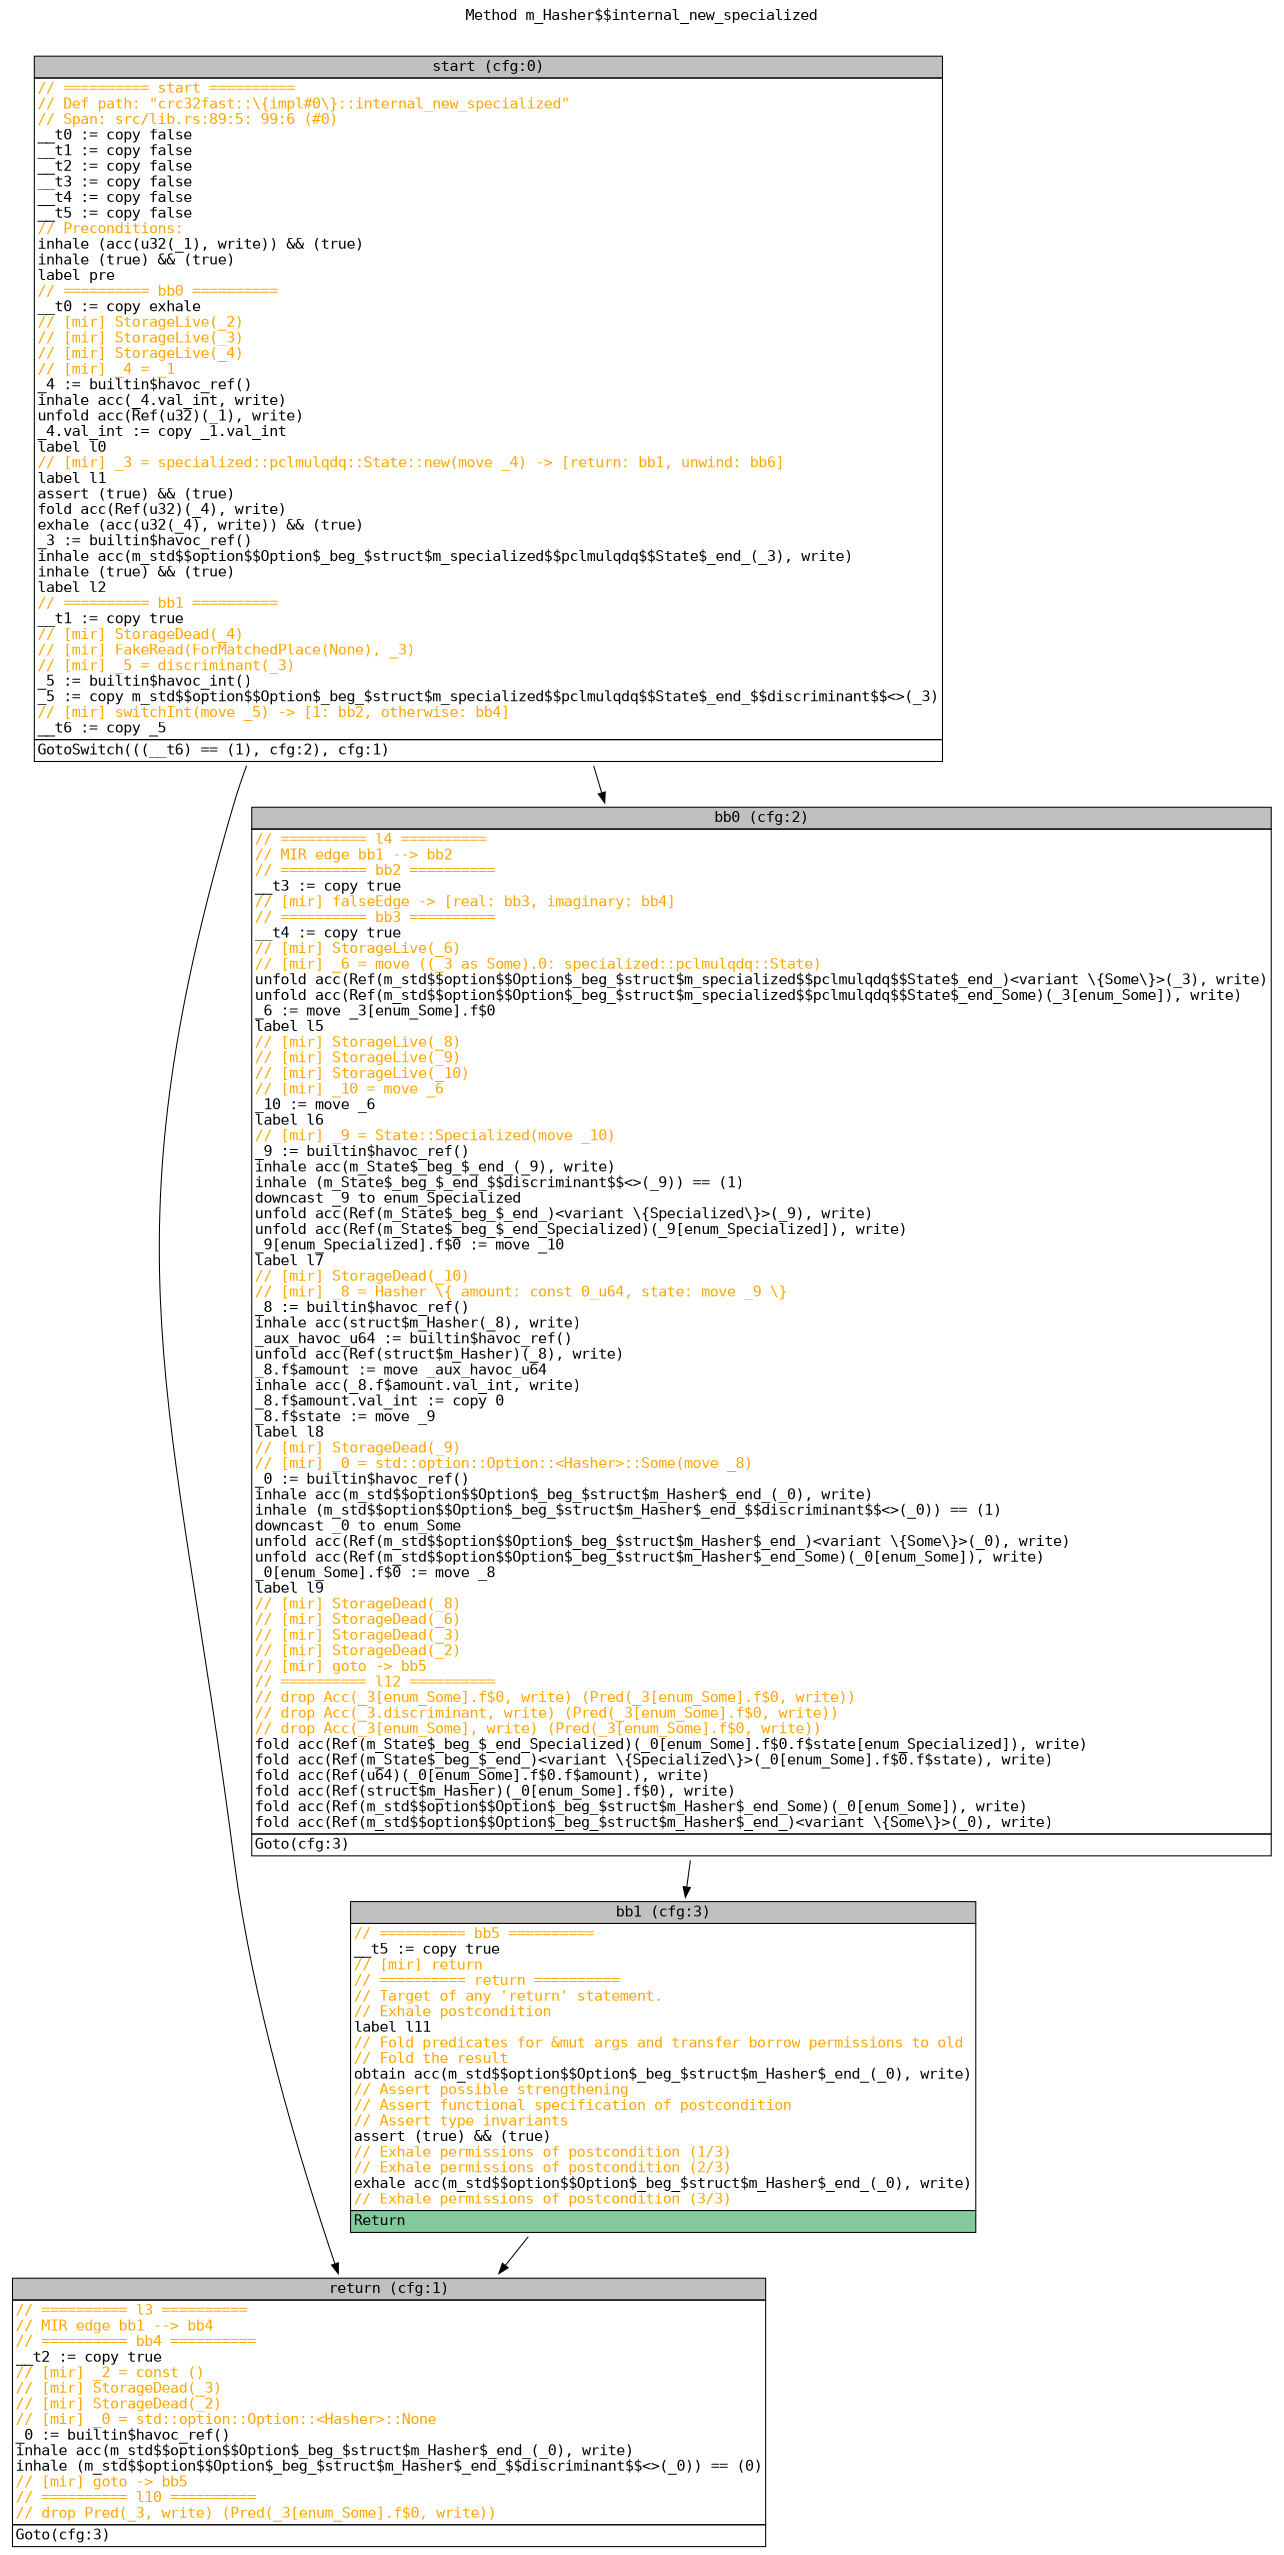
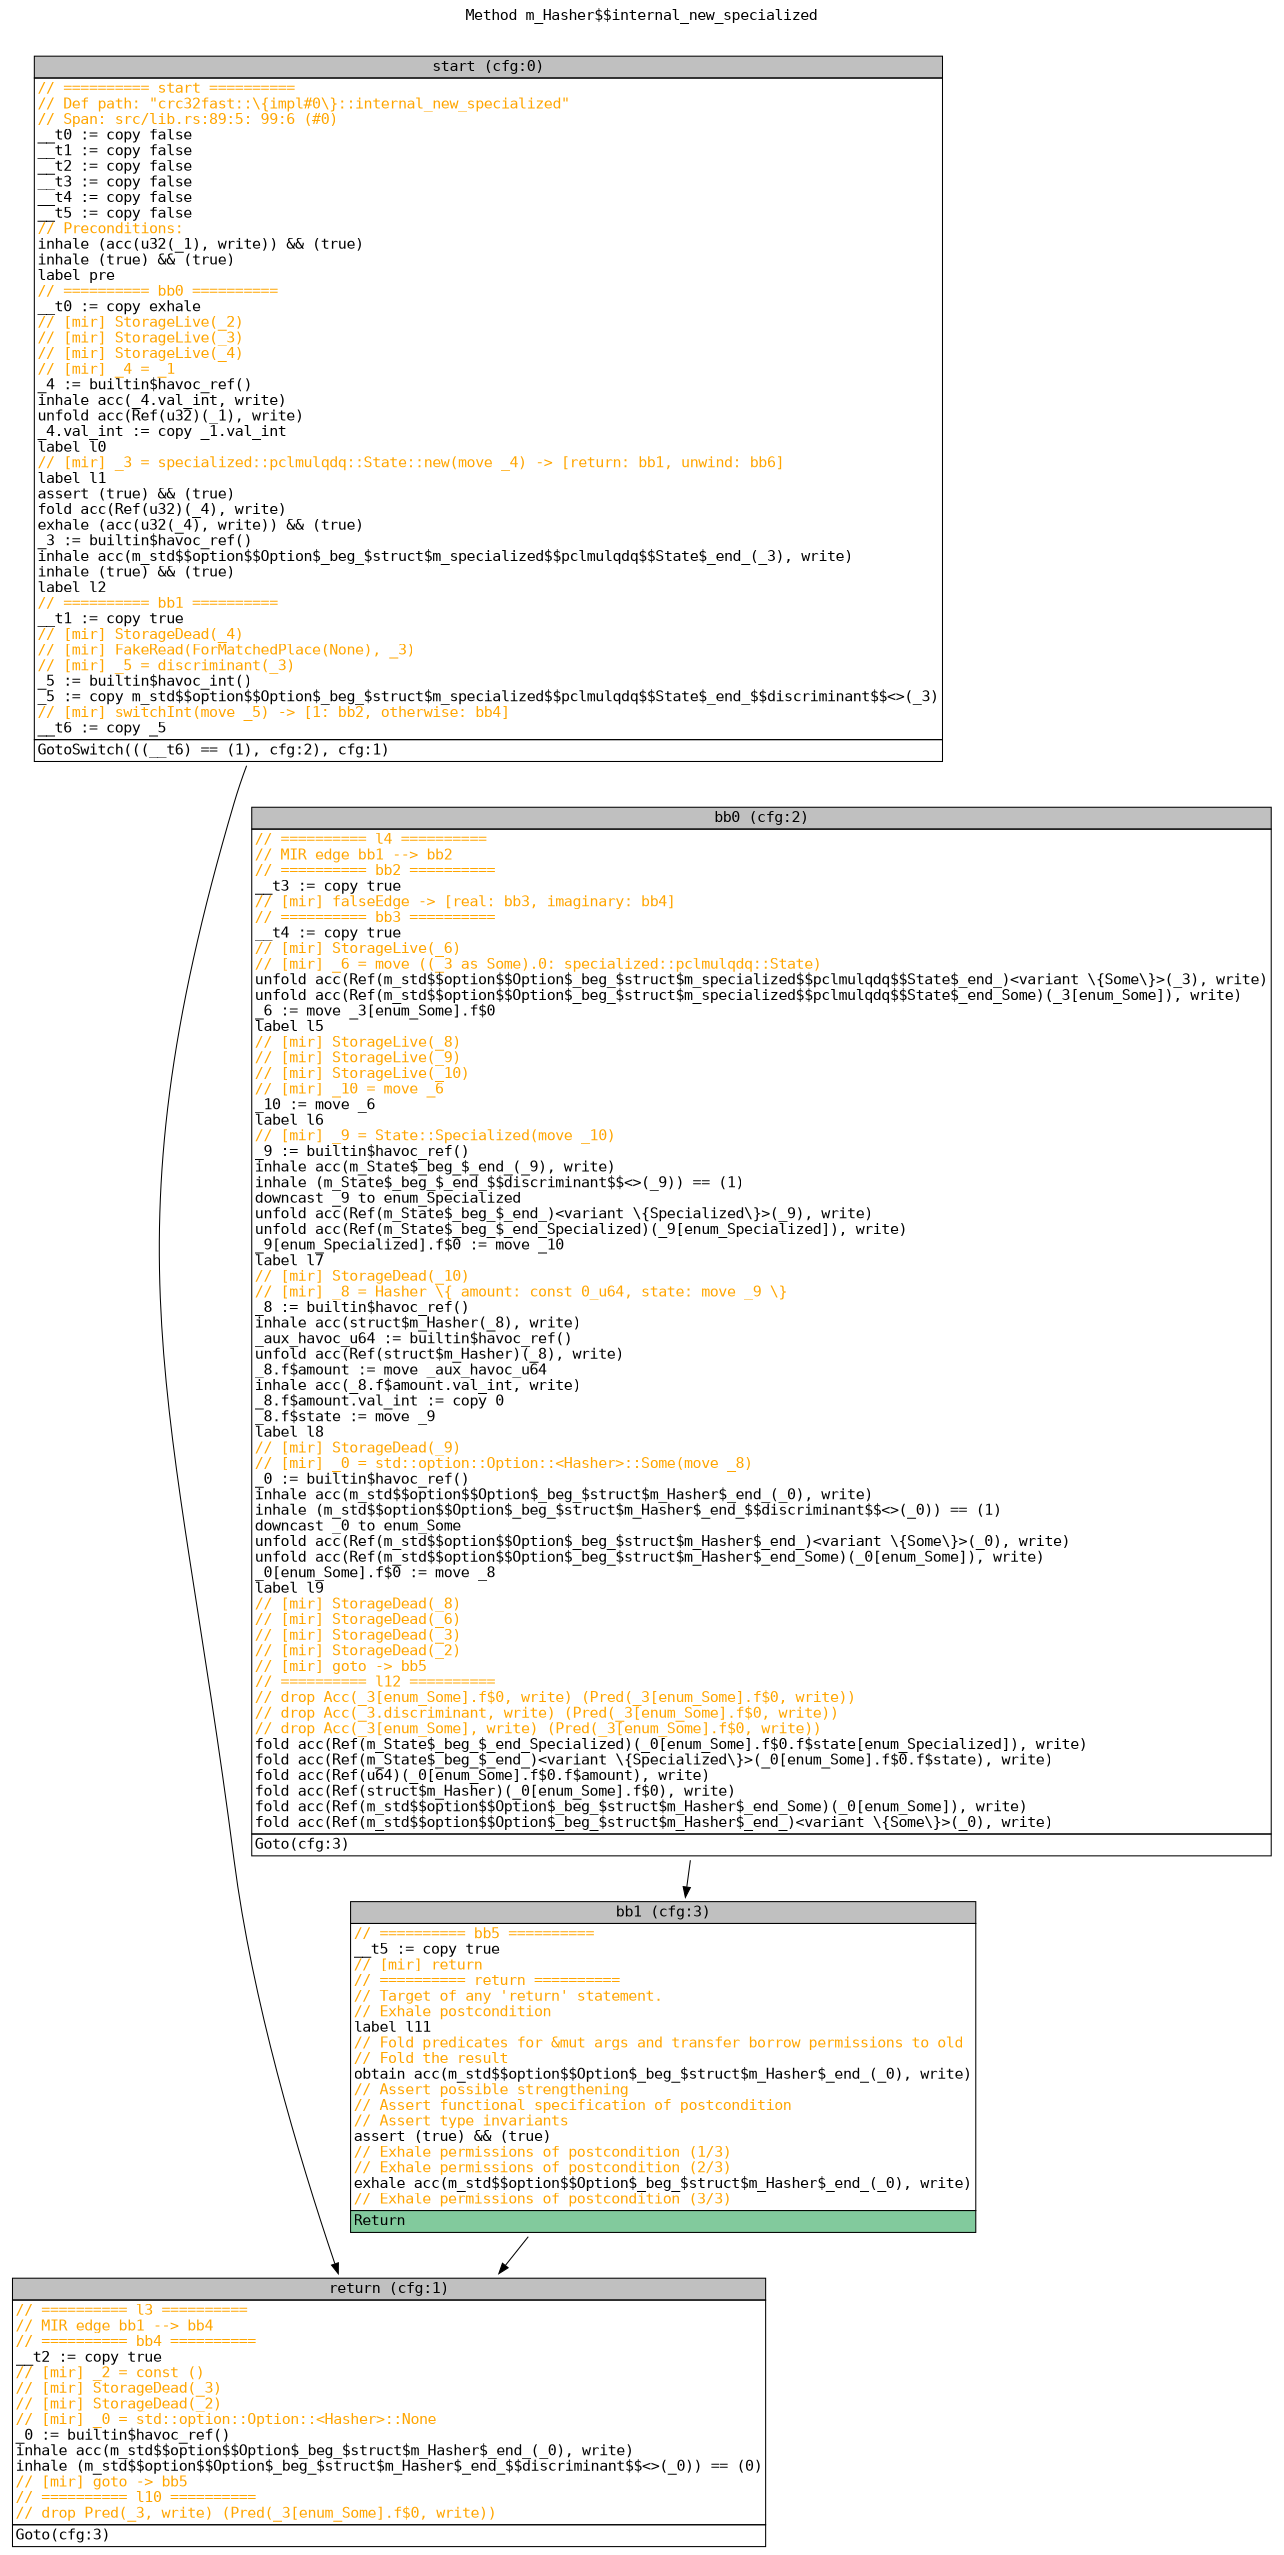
edge "start (cfg:0)" -> "bb0 (cfg:2)": removed
